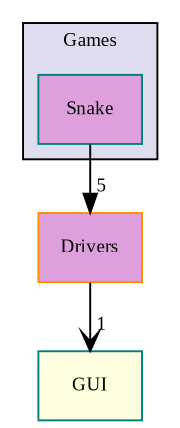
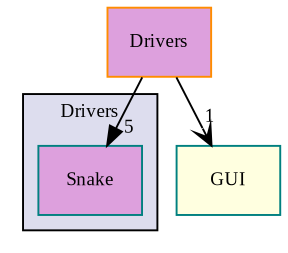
cluster "Games": label "Games" -> "Drivers"
edge "Snake" -> "Drivers": reversed
